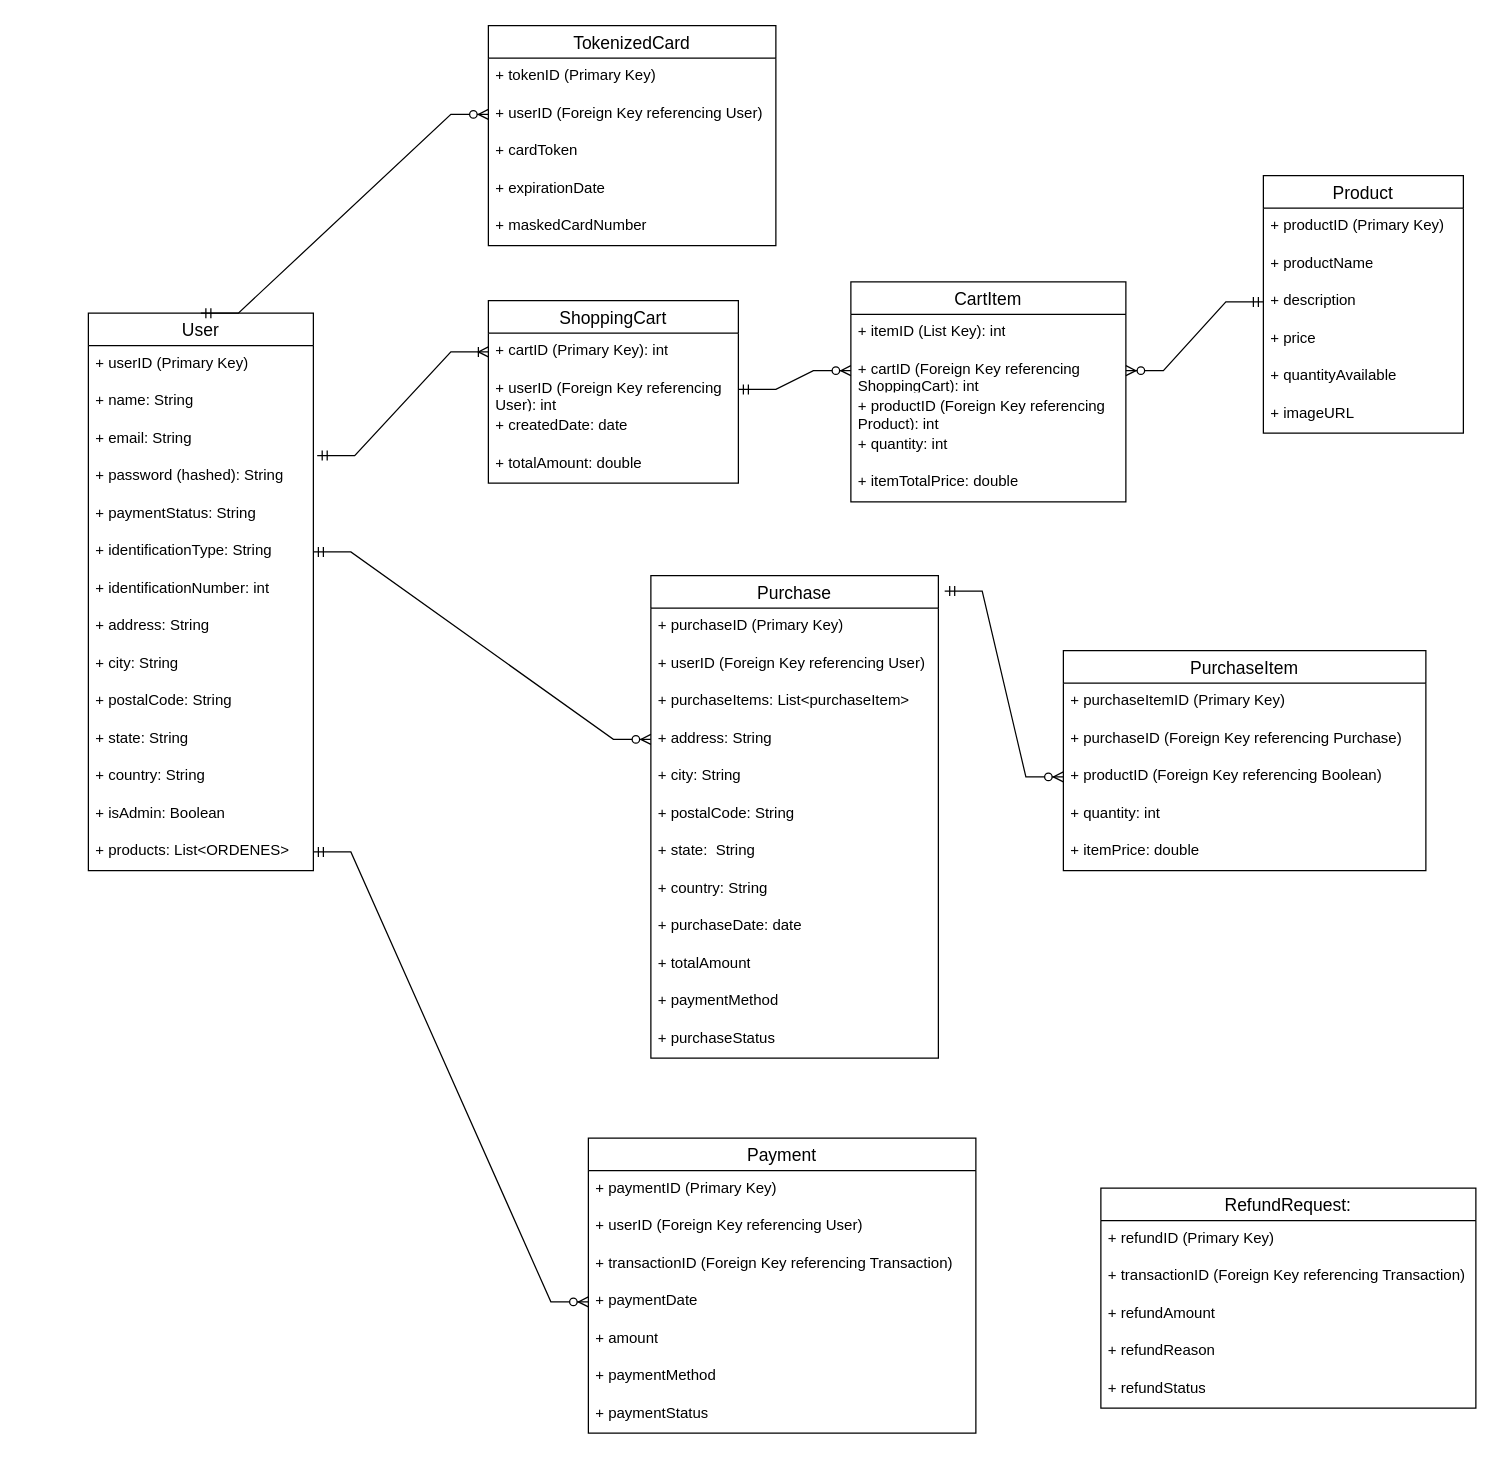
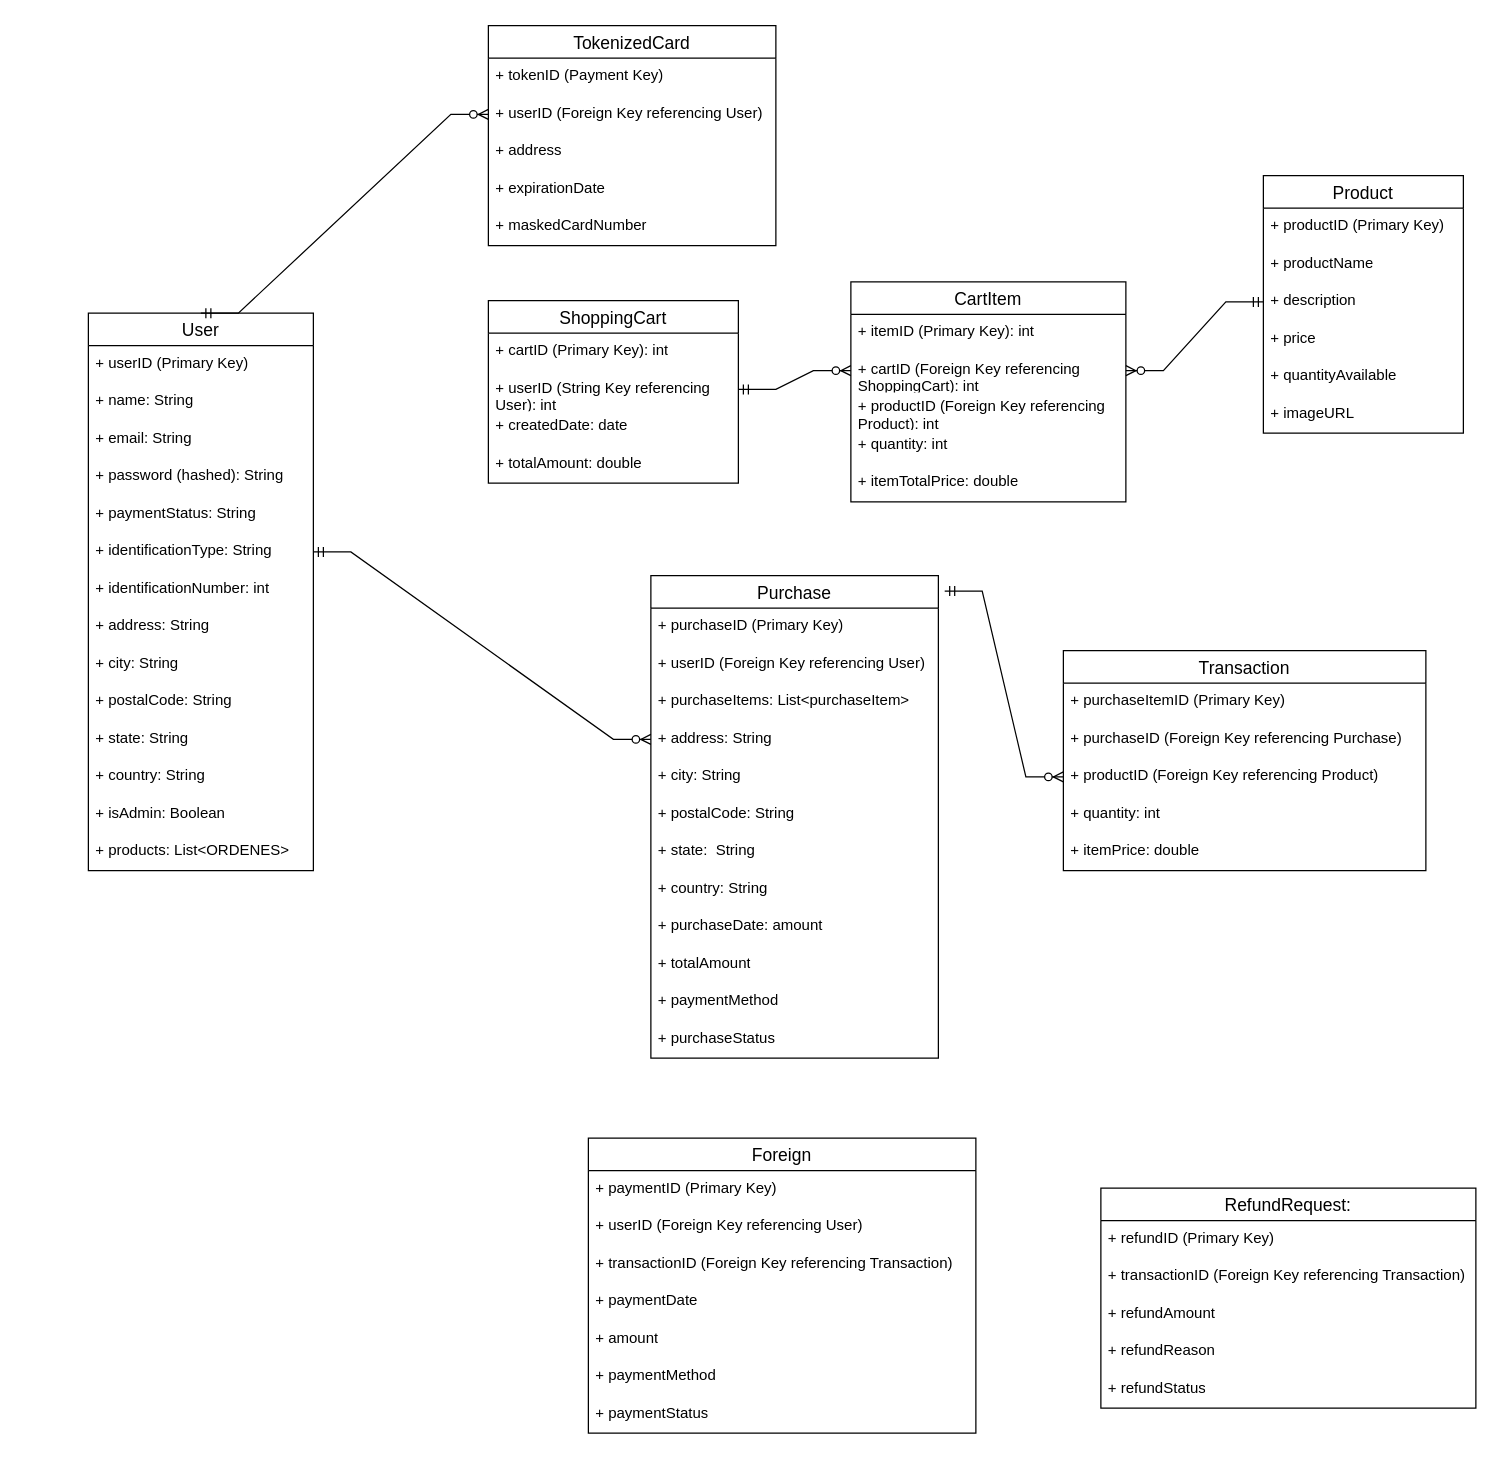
node "+ tokenID (Primary Key)": label "+ tokenID (Primary Key)" -> "+ tokenID (Payment Key)"
node "+ cardToken": label "+ cardToken" -> "+ address"
node "+ itemID (List Key): int": label "+ itemID (List Key): int" -> "+ itemID (Primary Key): int"
node "+ userID (Foreign Key referencing User): int": label "+ userID (Foreign Key referencing User): int" -> "+ userID (String Key referencing User): int"
edge "+ cartID (Primary Key): int" -- "+ password (hashed): String": removed
node "PurchaseItem": label "PurchaseItem" -> "Transaction"
node "+ productID (Foreign Key referencing Boolean)": label "+ productID (Foreign Key referencing Boolean)" -> "+ productID (Foreign Key referencing Product)"
node "+ purchaseDate: date": label "+ purchaseDate: date" -> "+ purchaseDate: amount"
edge "+ products: List<ORDENES>" -- "+ paymentDate": removed
node "Payment": label "Payment" -> "Foreign"
